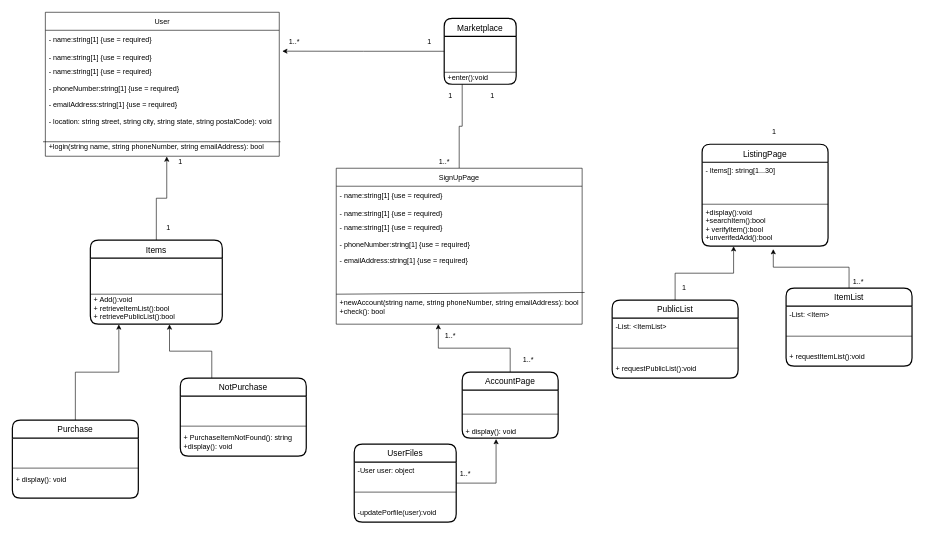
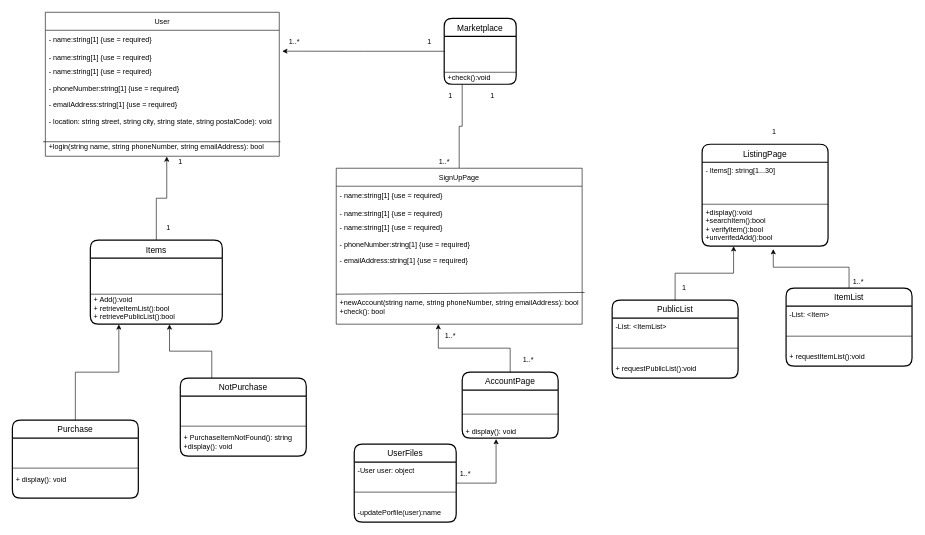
node "+enter():void": label "+enter():void" -> "+check():void"
node "-User user: object -updatePorfile(user):void": label "-User user: object -updatePorfile(user):void" -> "-User user: object -updatePorfile(user):name"
